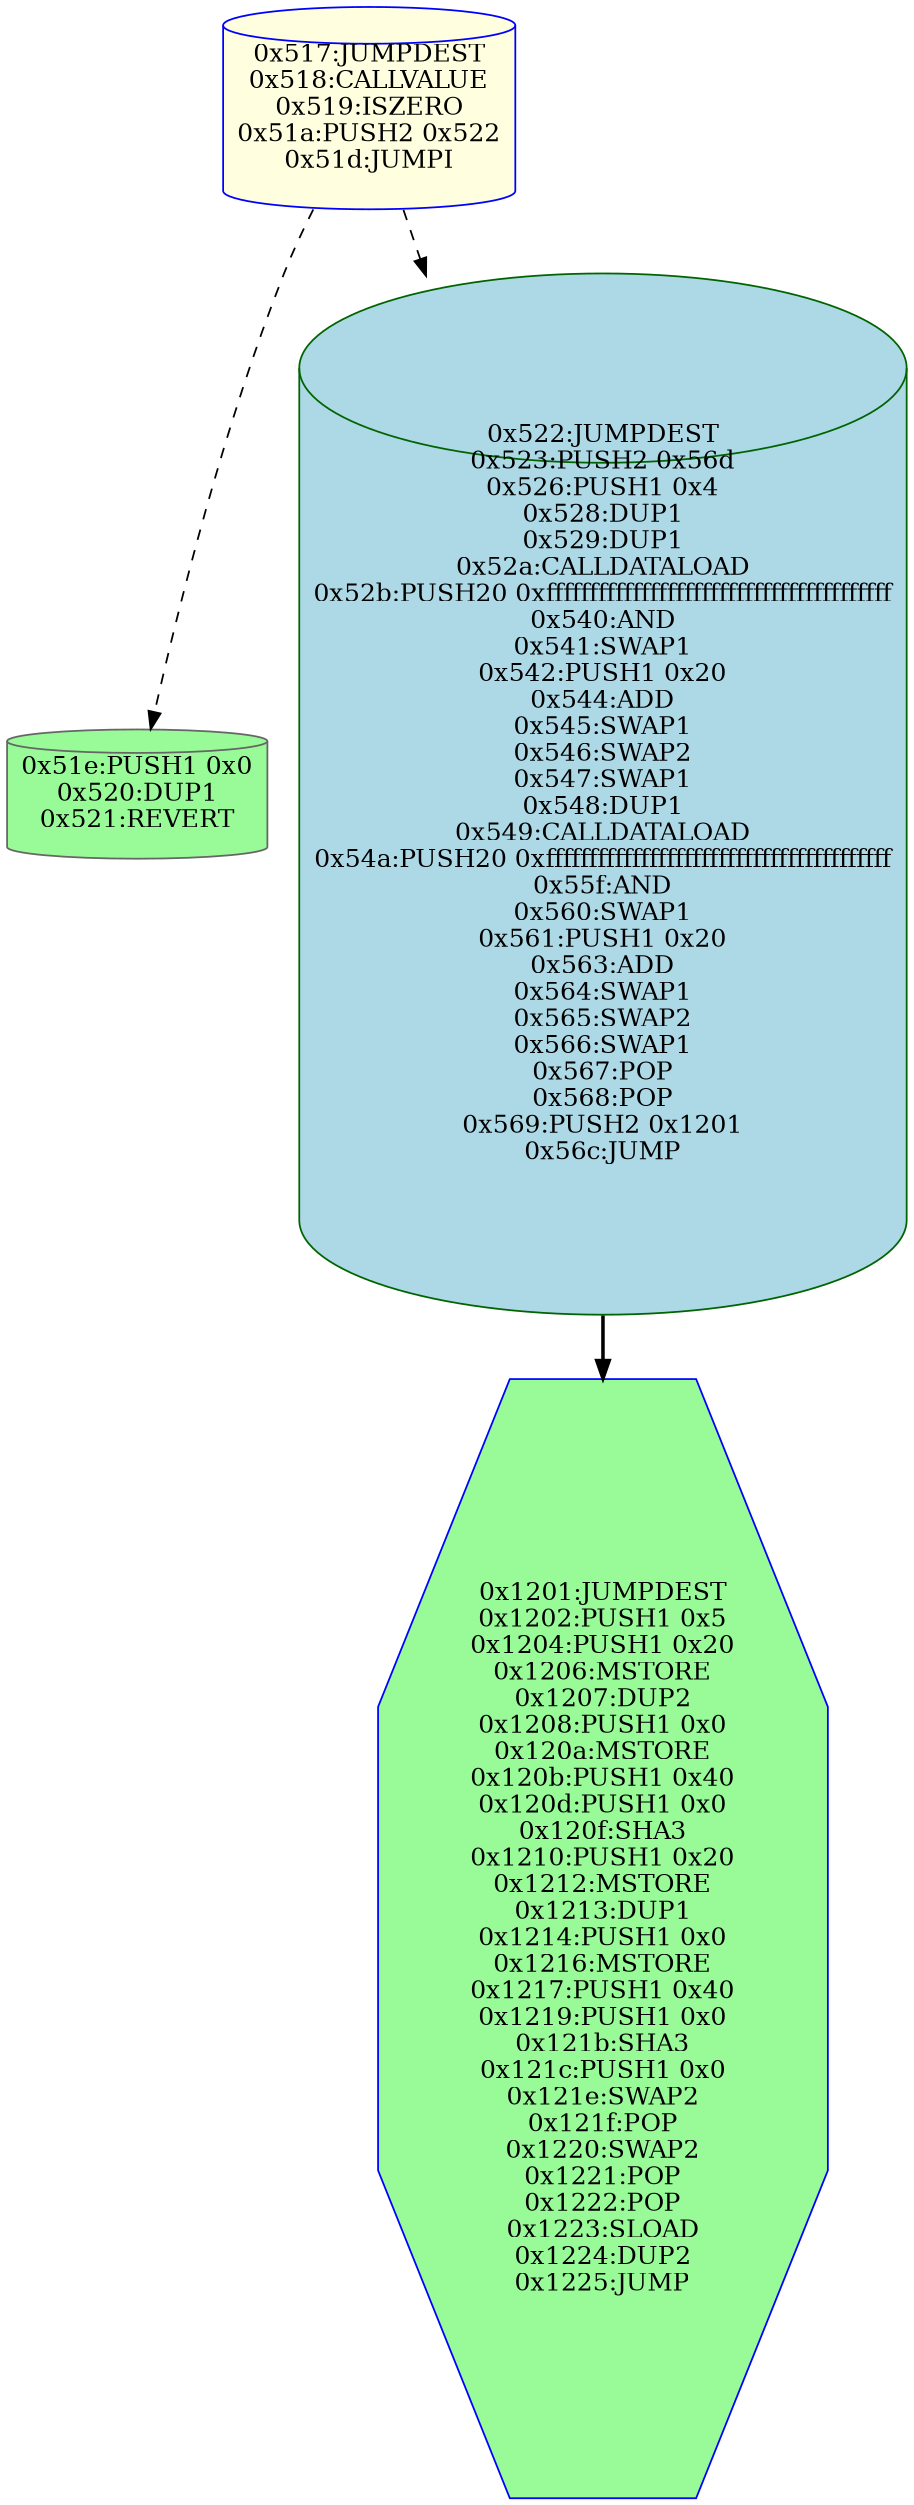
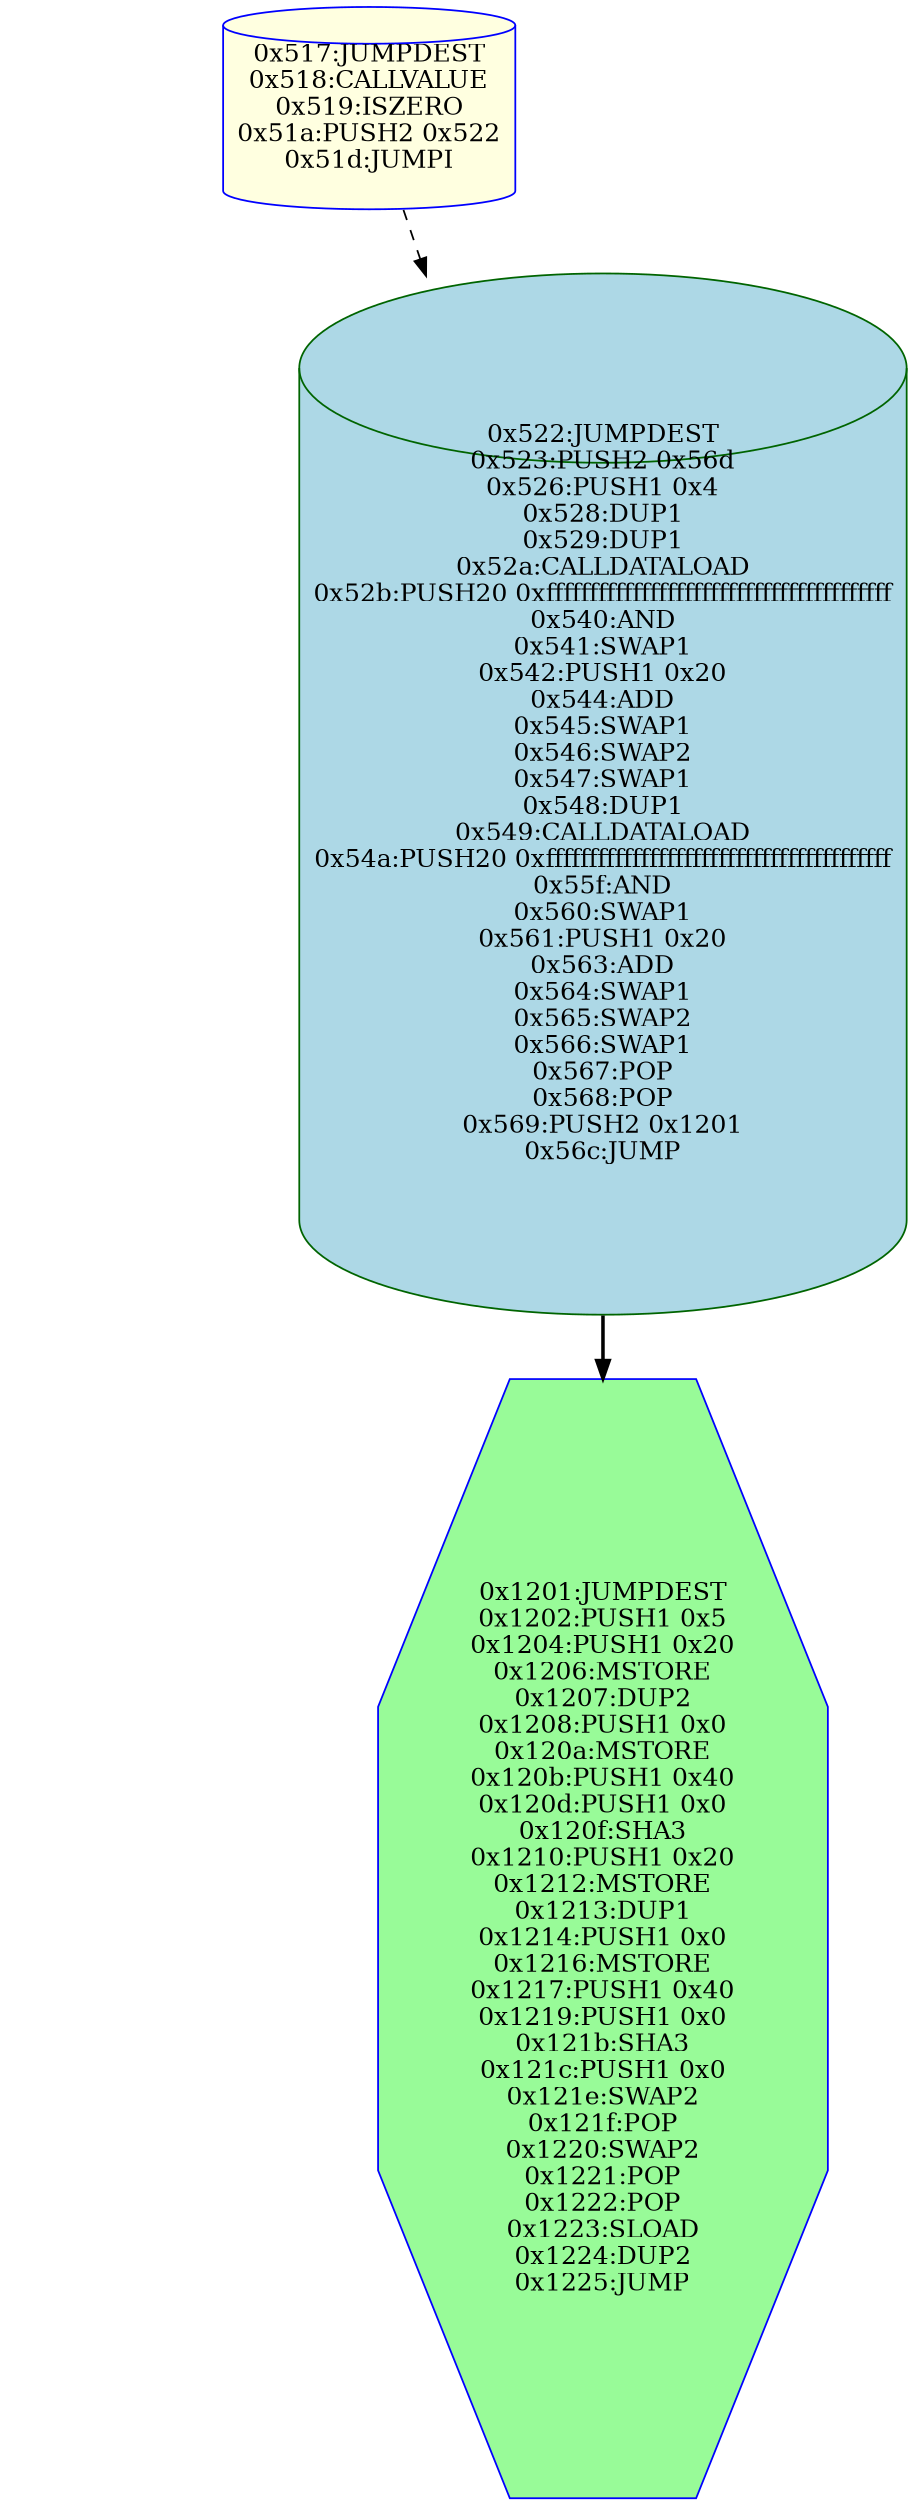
node "0x51e:PUSH1 0x0 0x520:DUP1 0x521:REVERT": removed
